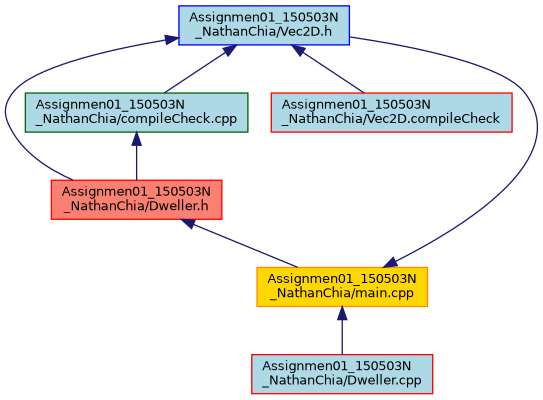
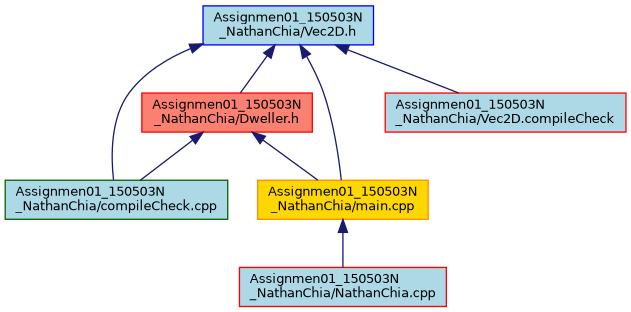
edge "Assignmen01_150503N _NathanChia/Vec2D.h" -> "Assignmen01_150503N _NathanChia/main.cpp": reversed
edge "Assignmen01_150503N _NathanChia/Dweller.h" -> "Assignmen01_150503N _NathanChia/compileCheck.cpp": reversed
node "Assignmen01_150503N _NathanChia/Dweller.cpp": label "Assignmen01_150503N _NathanChia/Dweller.cpp" -> "Assignmen01_150503N _NathanChia/NathanChia.cpp"
